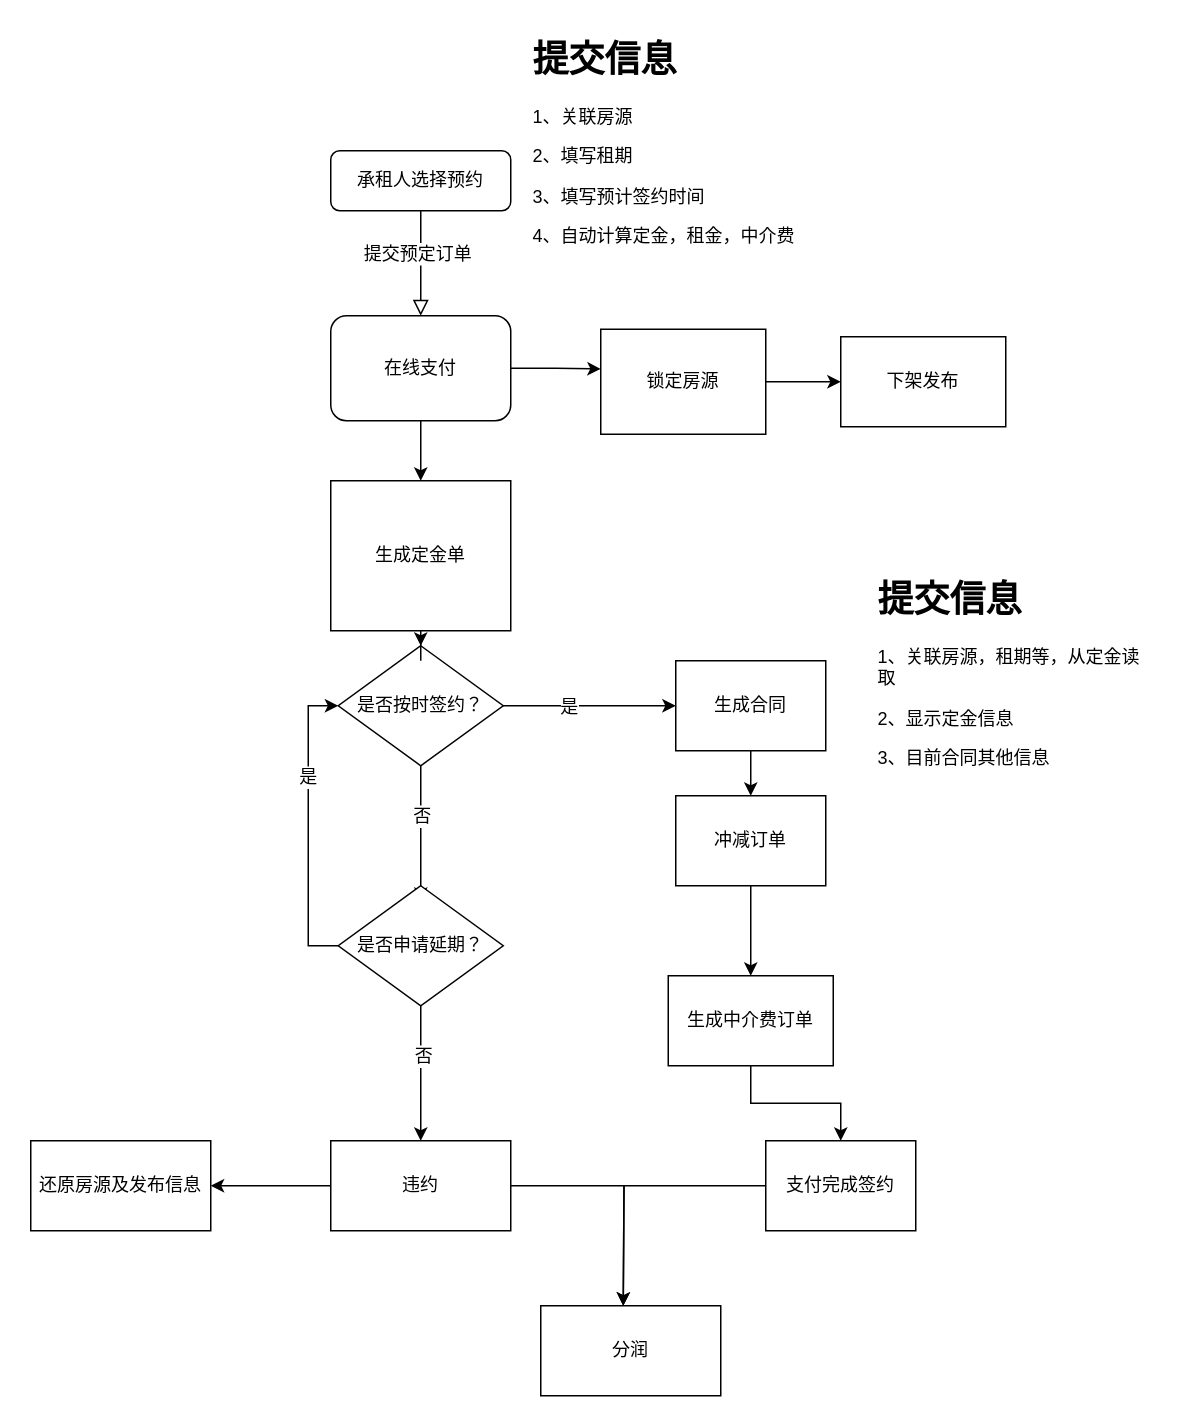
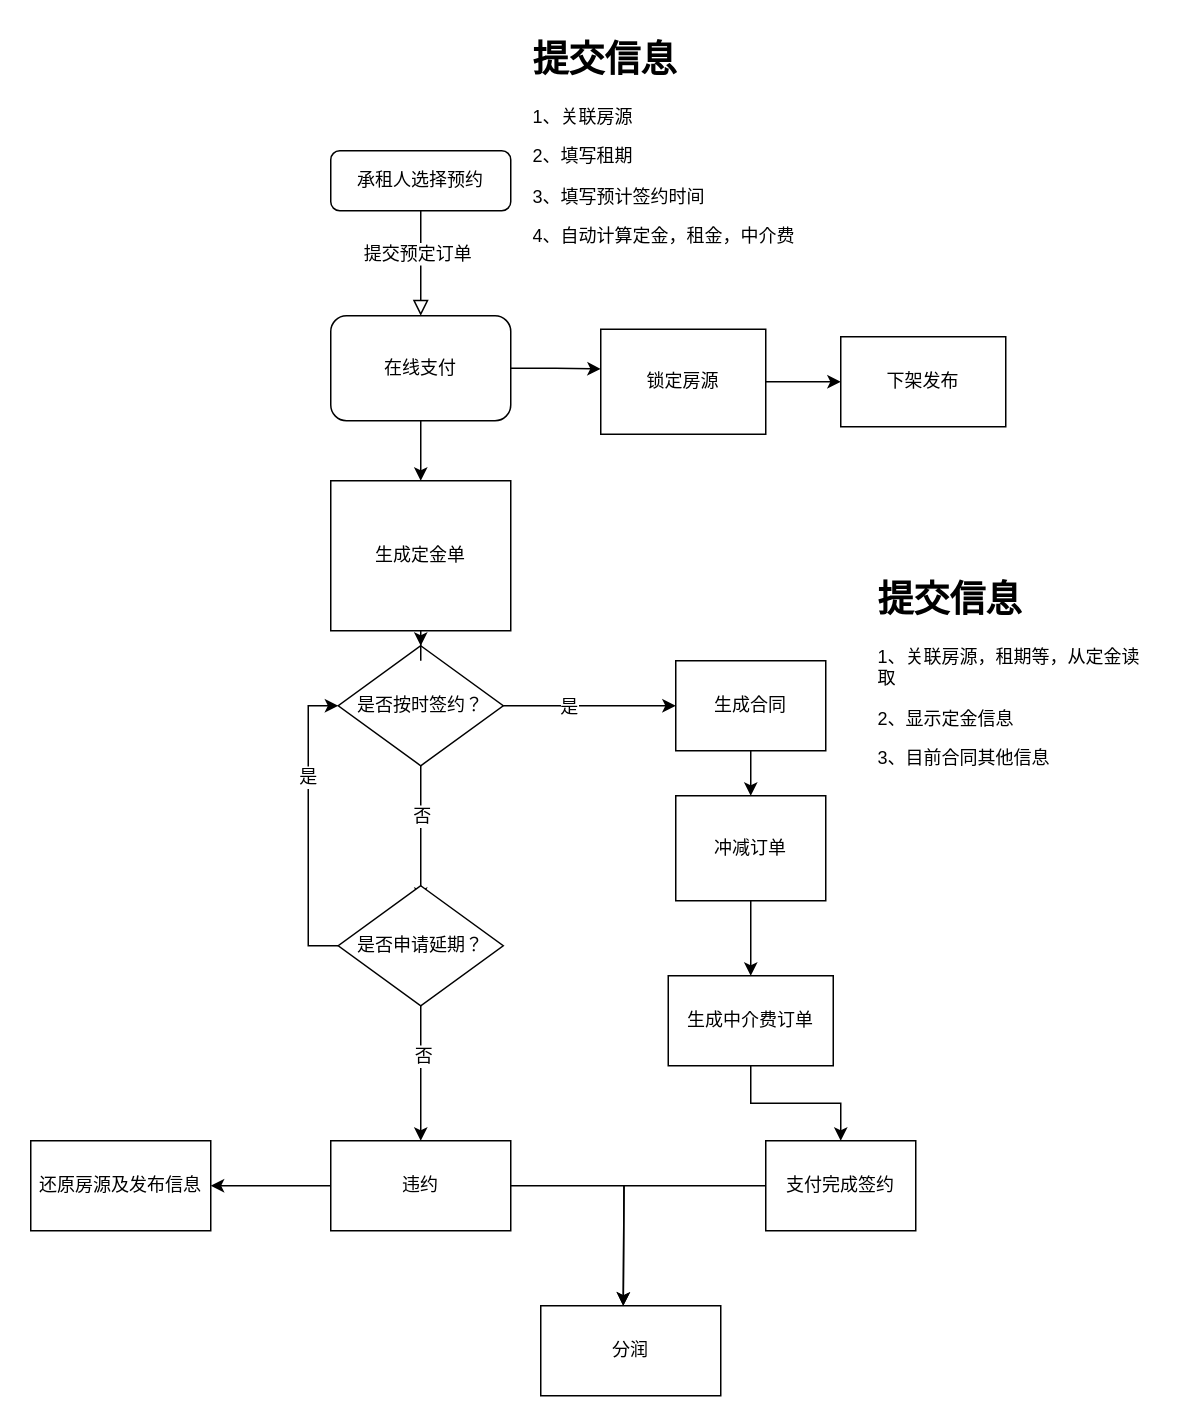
node "冲减订单": size 150x90 -> 150x105
